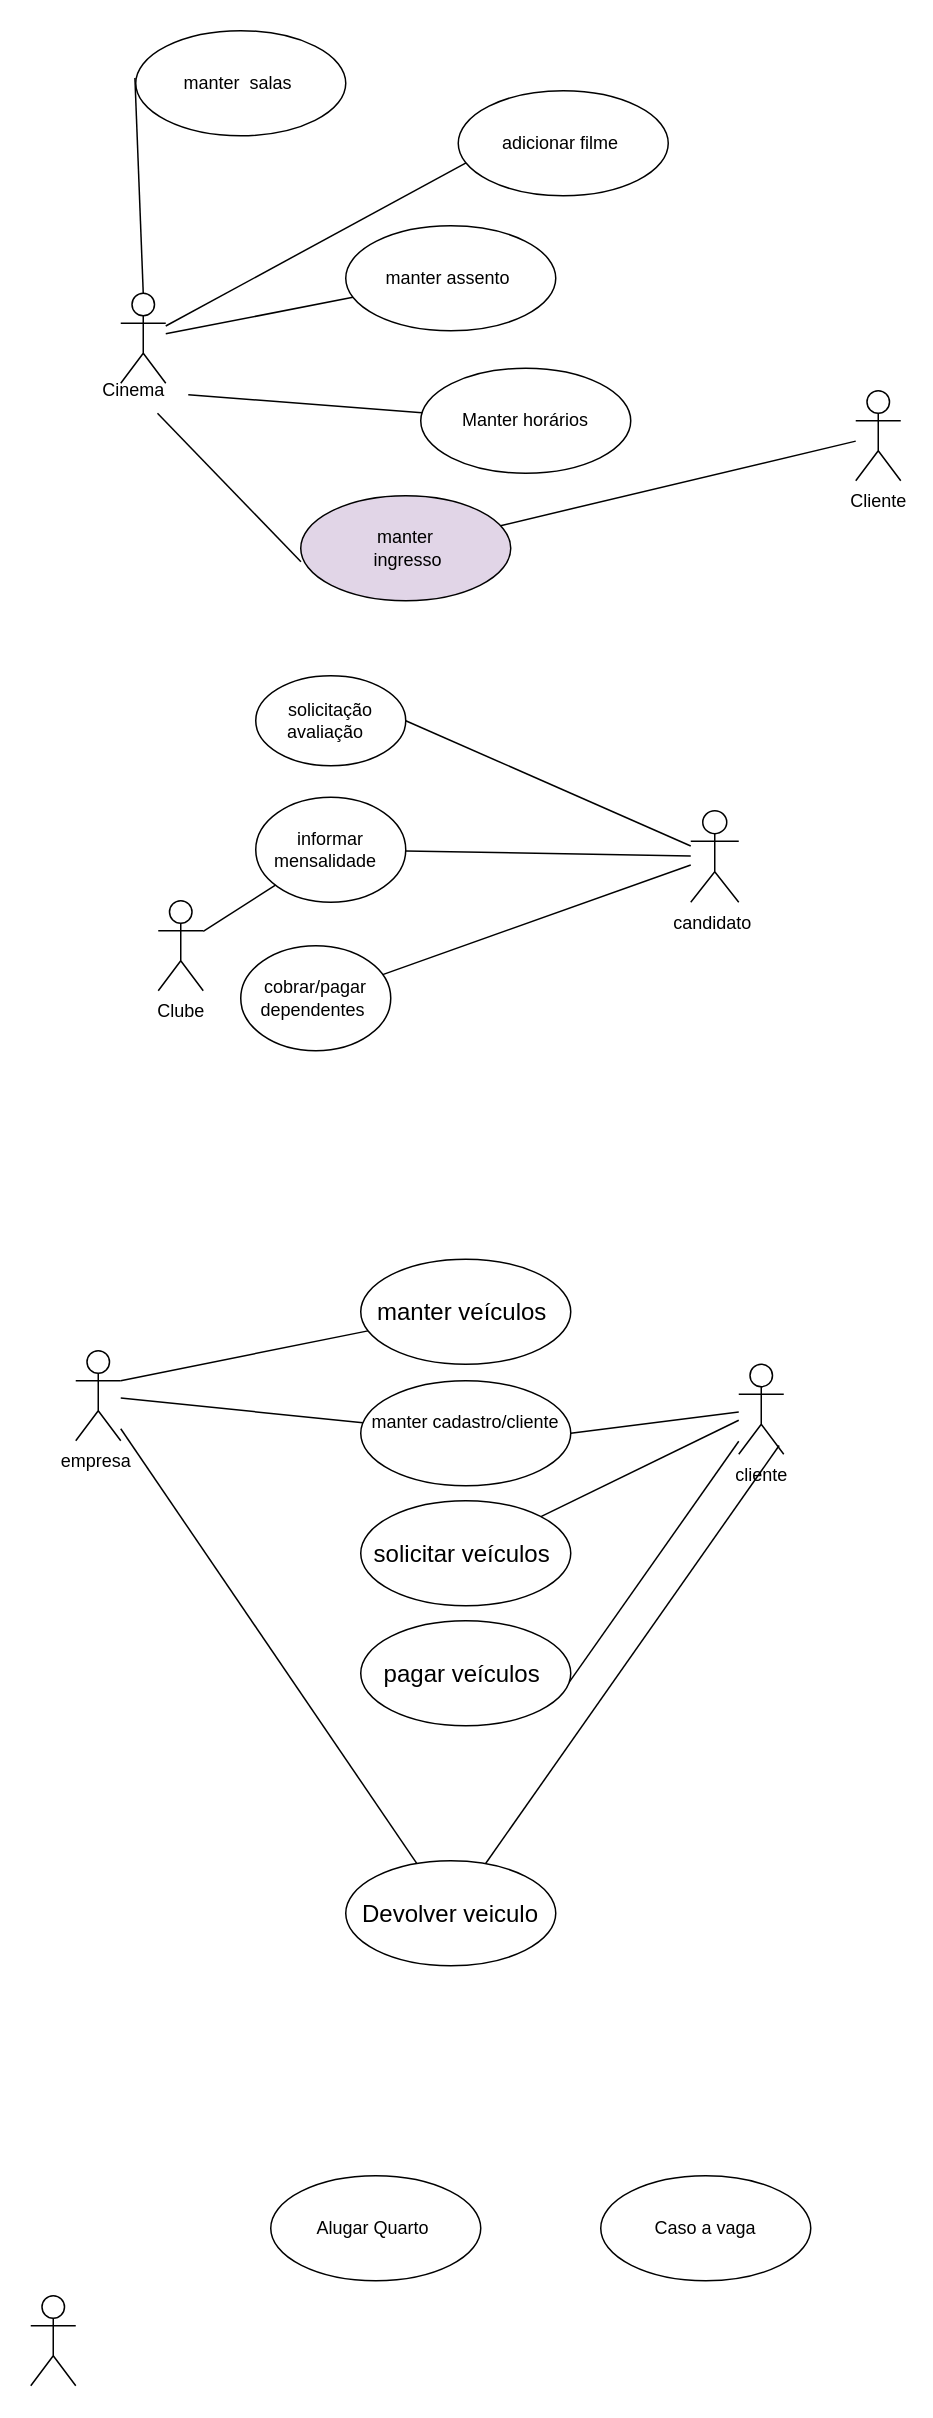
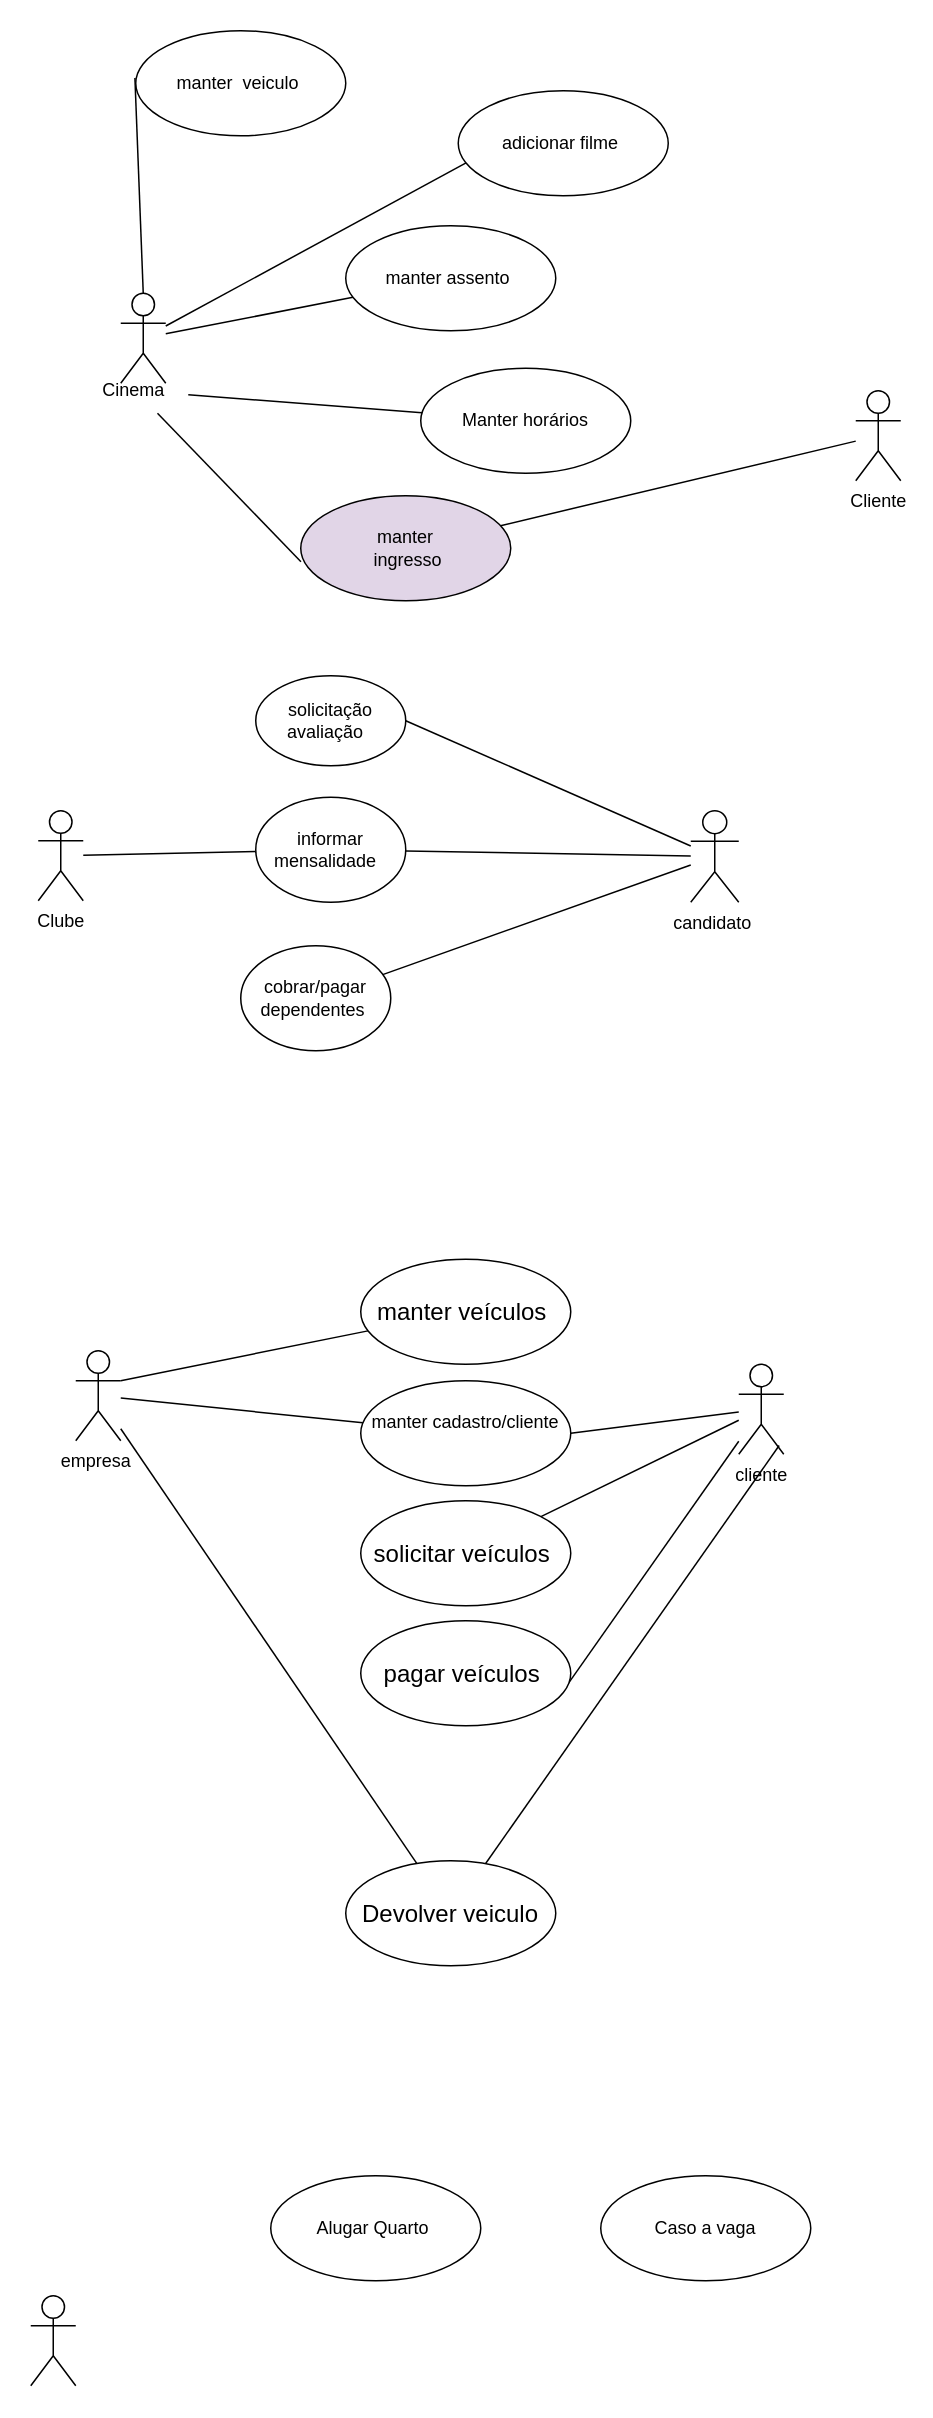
node "manter salas": label "manter salas" -> "manter veiculo"
node "Clube": moved (181, 946) -> (61, 856)
